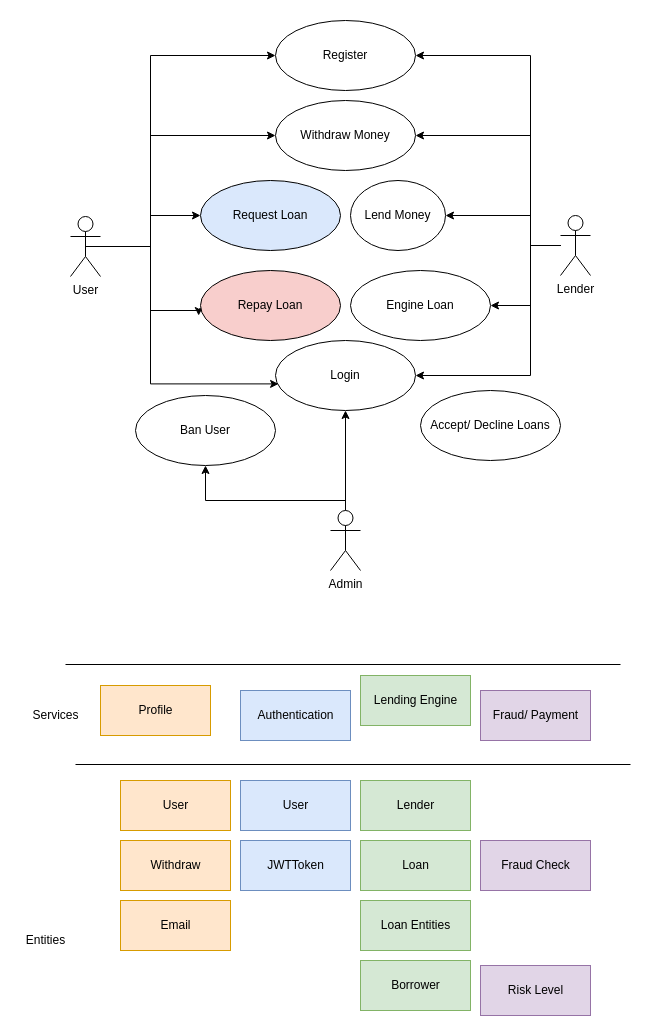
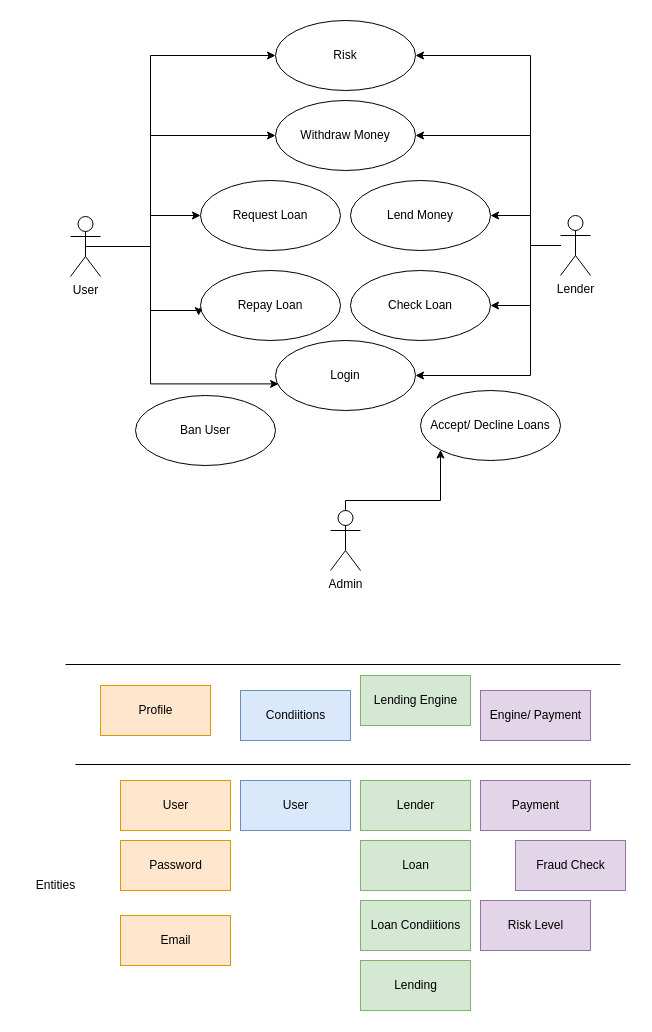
node "Register": label "Register" -> "Risk"
node "Request Loan": fillcolor #dae8fc -> #ffffff
node "Lend Money": size 95x70 -> 140x70
node "Repay Loan": fillcolor #f8cecc -> #ffffff
node "Engine Loan": label "Engine Loan" -> "Check Loan"
edge "Admin" -> "Login": removed
edge "Admin" -> "Ban User": removed
edge "Admin" -> "Accept/ Decline Loans": added
node "Services": removed
node "Authentication": label "Authentication" -> "Condiitions"
node "Fraud/ Payment": label "Fraud/ Payment" -> "Engine/ Payment"
node "Payment": added
node "Withdraw": label "Withdraw" -> "Password"
node "JWTToken": removed
node "Fraud Check": moved (536, 866) -> (571, 866)
node "Email": moved (176, 926) -> (176, 941)
node "Loan Entities": label "Loan Entities" -> "Loan Condiitions"
node "Entities": moved (46, 941) -> (56, 886)
node "Borrower": label "Borrower" -> "Lending"
node "Risk Level": moved (536, 991) -> (536, 926)
